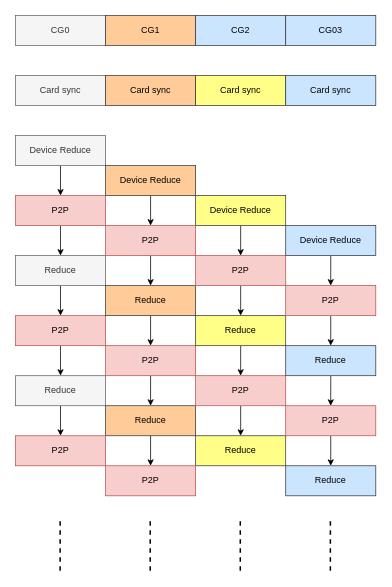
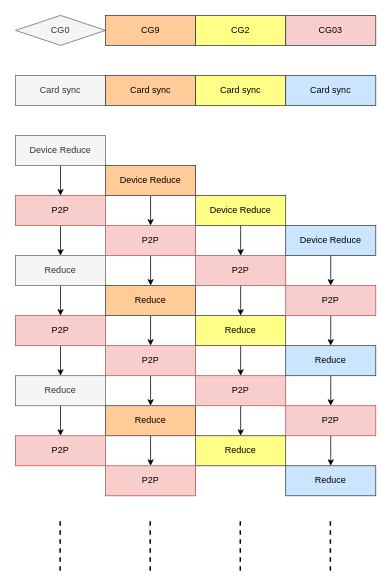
node "CG0": shape rectangle -> diamond
node "CG1": label "CG1" -> "CG9"
node "CG2": fillcolor #cce5ff -> #ffff88
node "CG03": fillcolor #cce5ff -> #f8cecc
